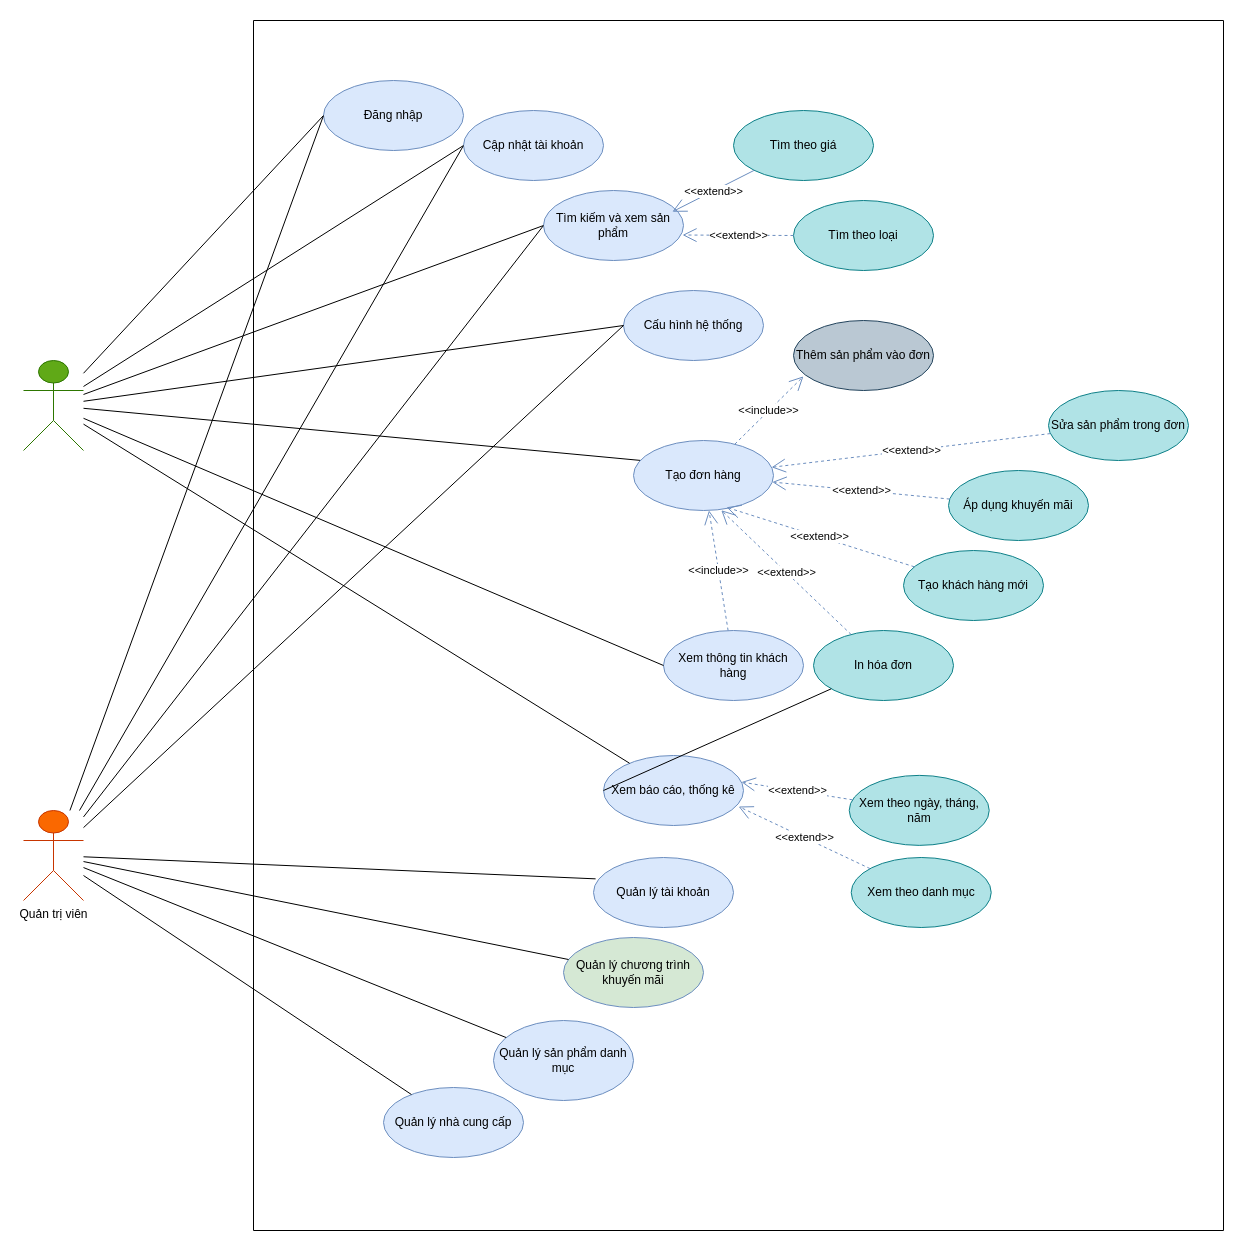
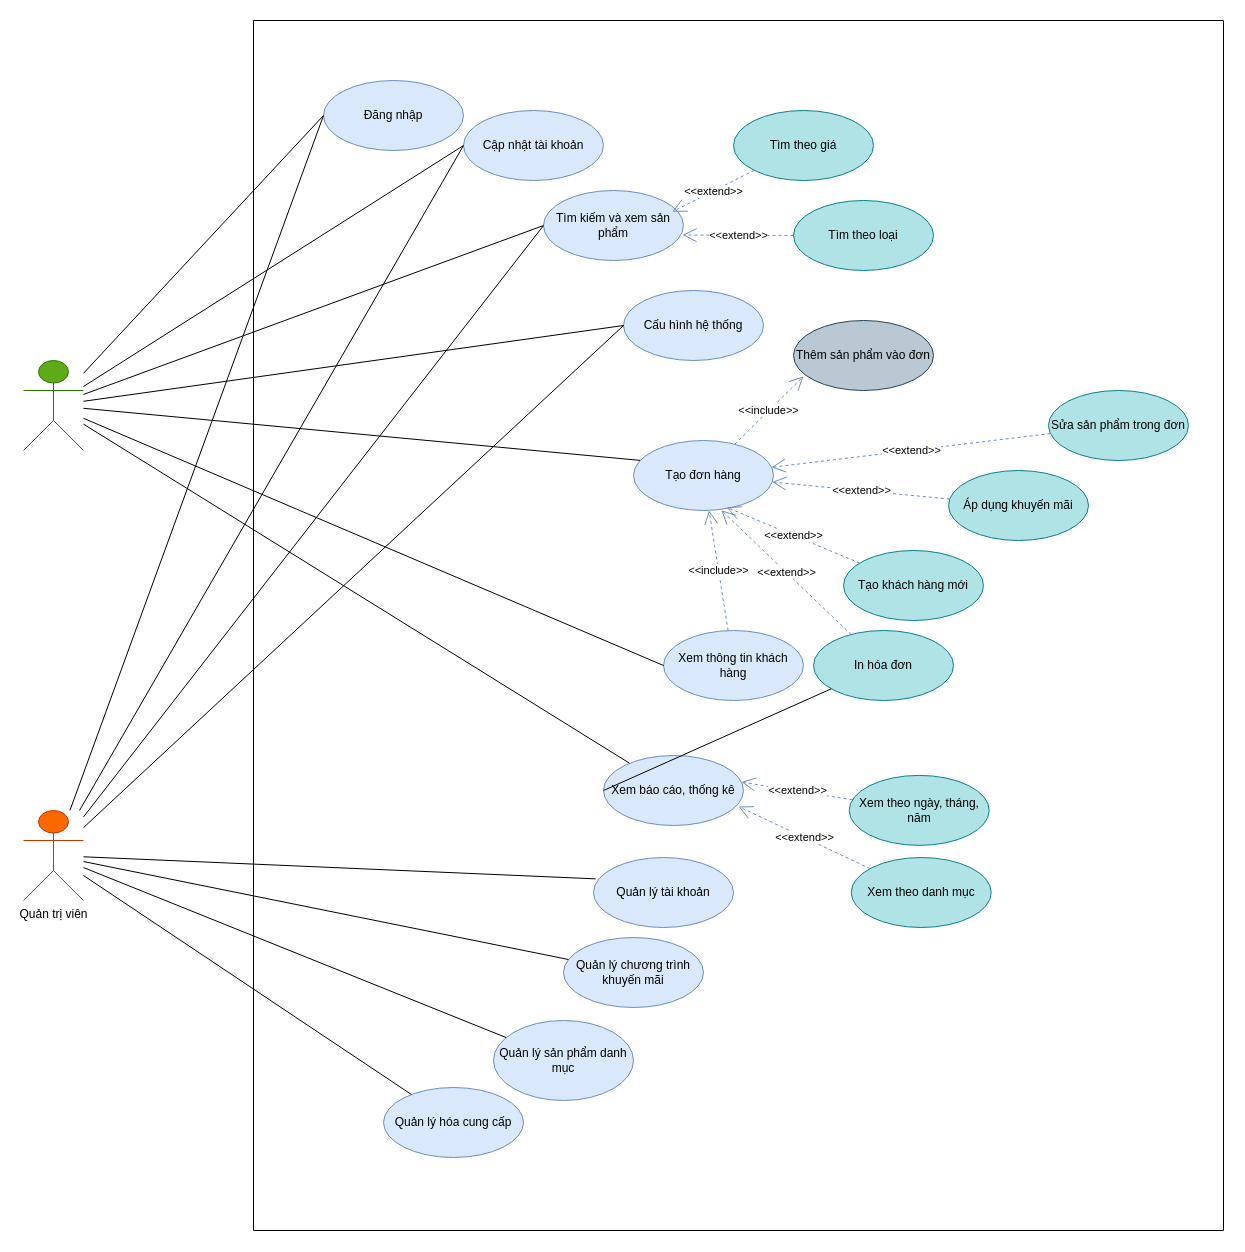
edge "Tìm theo giá" -> "Tìm kiếm và xem sản phẩm": style solid -> dashed
node "Tạo khách hàng mới": moved (974, 586) -> (914, 586)
node "Quản lý chương trình khuyến mãi": fillcolor #d5e8d4 -> #dae8fc
node "Quản lý nhà cung cấp": label "Quản lý nhà cung cấp" -> "Quản lý hóa cung cấp"
